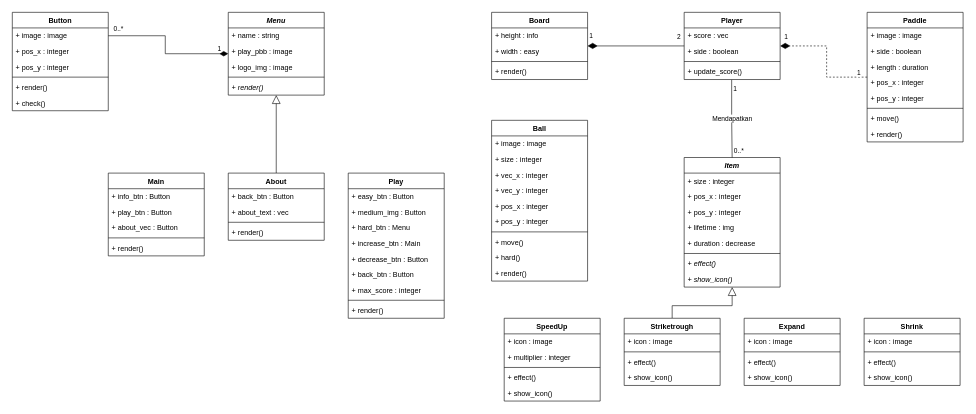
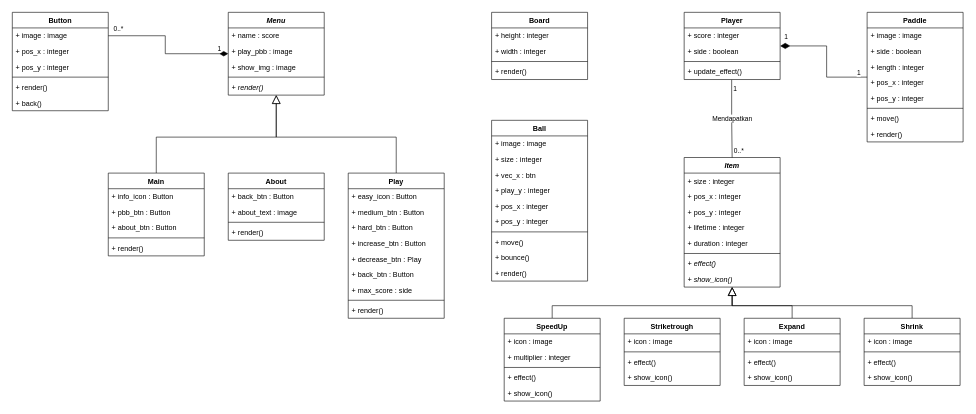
node "+ name : string": label "+ name : string" -> "+ name : score"
node "+ height : info": label "+ height : info" -> "+ height : integer"
node "+ score : vec": label "+ score : vec" -> "+ score : integer"
edge "Player" -> "Board": removed, labels "2", "1"
node "+ width : easy": label "+ width : easy" -> "+ width : integer"
edge "Paddle" -> "Player": style dashed -> solid
node "+ logo_img : image": label "+ logo_img : image" -> "+ show_img : image"
node "+ length : duration": label "+ length : duration" -> "+ length : integer"
node "+ update_score()": label "+ update_score()" -> "+ update_effect()"
node "+ check()": label "+ check()" -> "+ back()"
edge "Main" -> "Menu": added
edge "Play" -> "Menu": added
edge "About" -> "Menu": removed
node "+ vec_x : integer": label "+ vec_x : integer" -> "+ vec_x : btn"
node "+ vec_y : integer": label "+ vec_y : integer" -> "+ play_y : integer"
node "+ info_btn : Button": label "+ info_btn : Button" -> "+ info_icon : Button"
node "+ easy_btn : Button": label "+ easy_btn : Button" -> "+ easy_icon : Button"
node "+ play_btn : Button": label "+ play_btn : Button" -> "+ pbb_btn : Button"
node "+ about_text : vec": label "+ about_text : vec" -> "+ about_text : image"
node "+ medium_img : Button": label "+ medium_img : Button" -> "+ medium_btn : Button"
node "+ about_vec : Button": label "+ about_vec : Button" -> "+ about_btn : Button"
node "+ hard_btn : Menu": label "+ hard_btn : Menu" -> "+ hard_btn : Button"
node "+ lifetime : img": label "+ lifetime : img" -> "+ lifetime : integer"
node "+ increase_btn : Main": label "+ increase_btn : Main" -> "+ increase_btn : Button"
node "+ duration : decrease": label "+ duration : decrease" -> "+ duration : integer"
node "+ hard()": label "+ hard()" -> "+ bounce()"
node "+ decrease_btn : Button": label "+ decrease_btn : Button" -> "+ decrease_btn : Play"
node "+ max_score : integer": label "+ max_score : integer" -> "+ max_score : side"
edge "SpeedUp" -> "Item": added
edge "Shrink" -> "Item": added
edge "Expand" -> "Item": added
edge "Striketrough" -> "Item": removed
